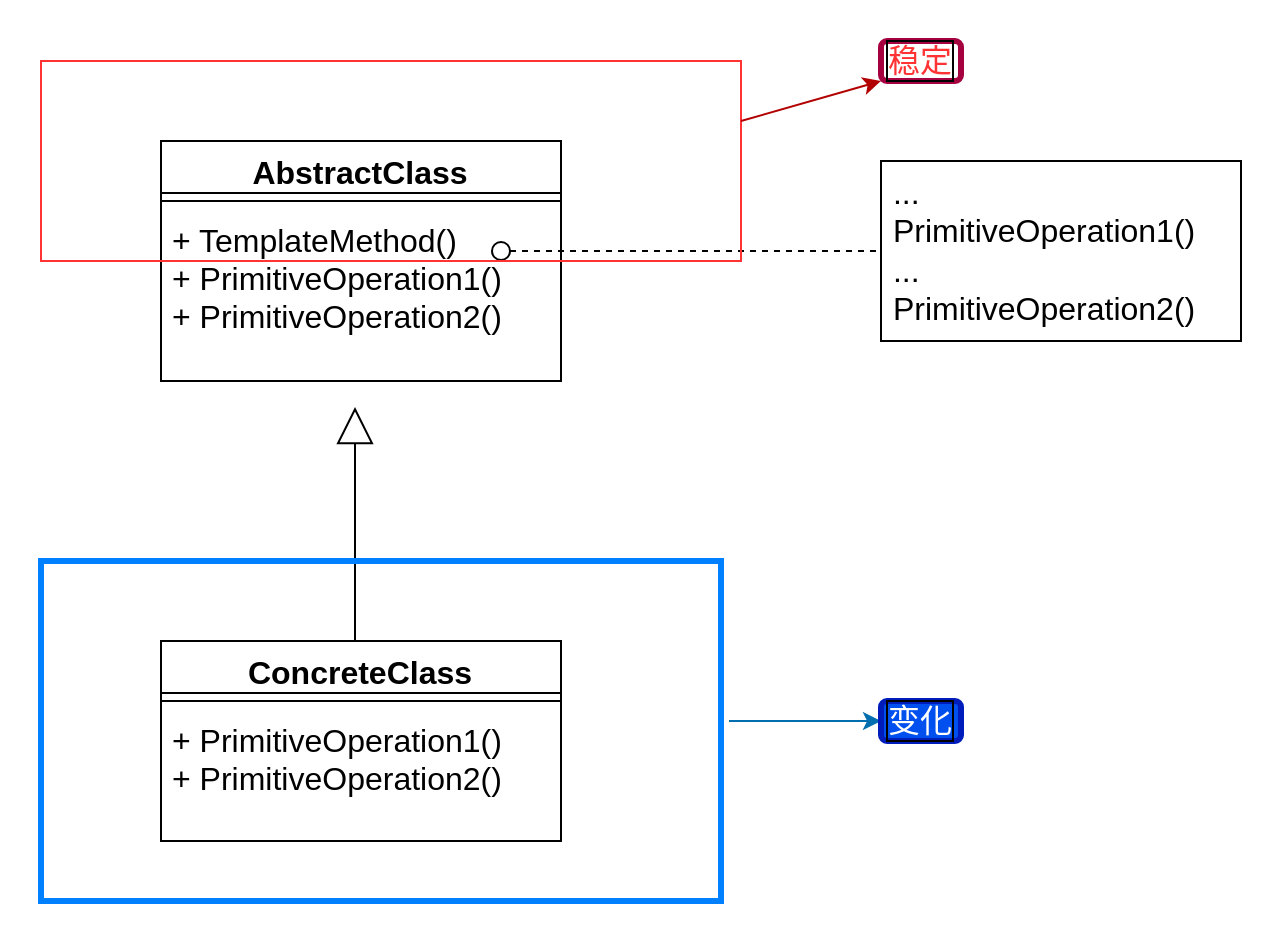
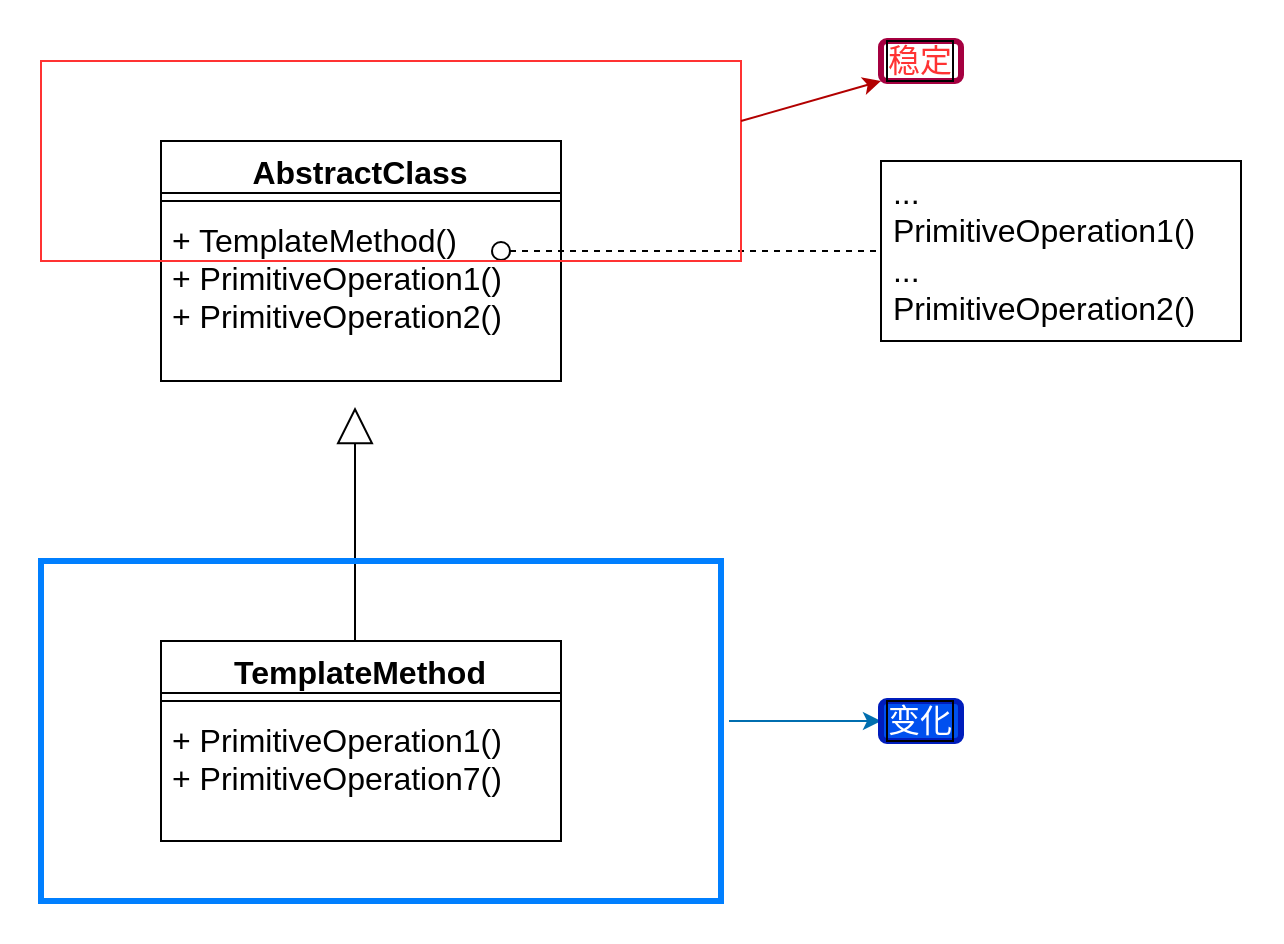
node "ConcreteClass": label "ConcreteClass" -> "TemplateMethod"
node "+ PrimitiveOperation1() + PrimitiveOperation2()": label "+ PrimitiveOperation1() + PrimitiveOperation2()" -> "+ PrimitiveOperation1() + PrimitiveOperation7()"
